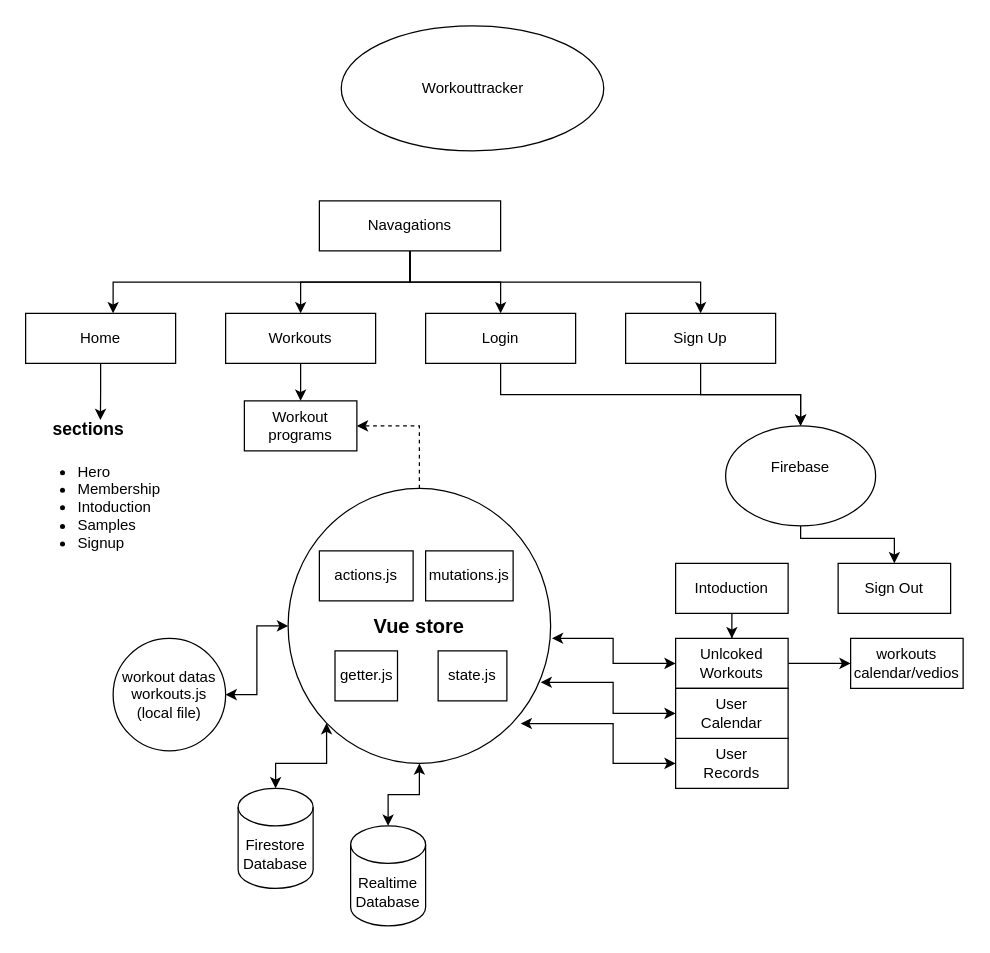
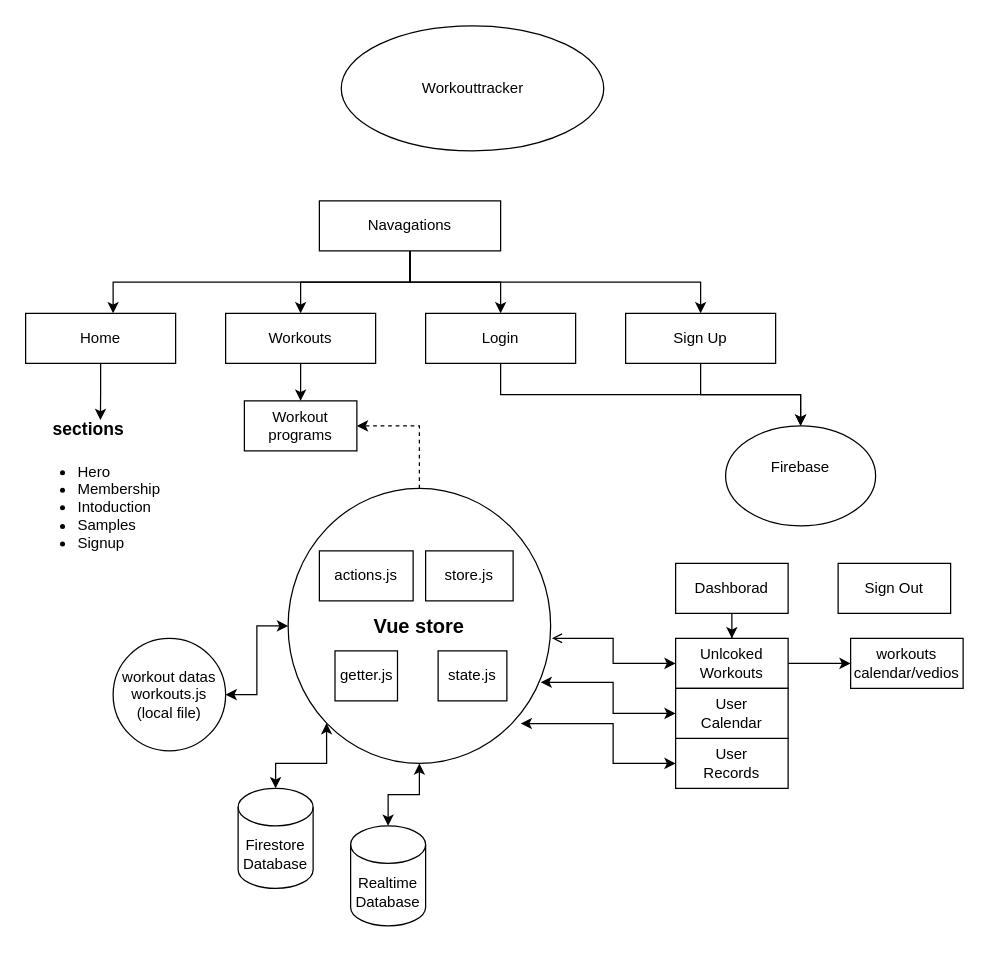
edge "Firebase Authentication" -> "Sign Out": removed
node "mutations.js": label "mutations.js" -> "store.js"
node "Intoduction": label "Intoduction" -> "Dashborad"
edge "Vue store" -- "Unlcoked Workouts": arrowhead classic -> open
